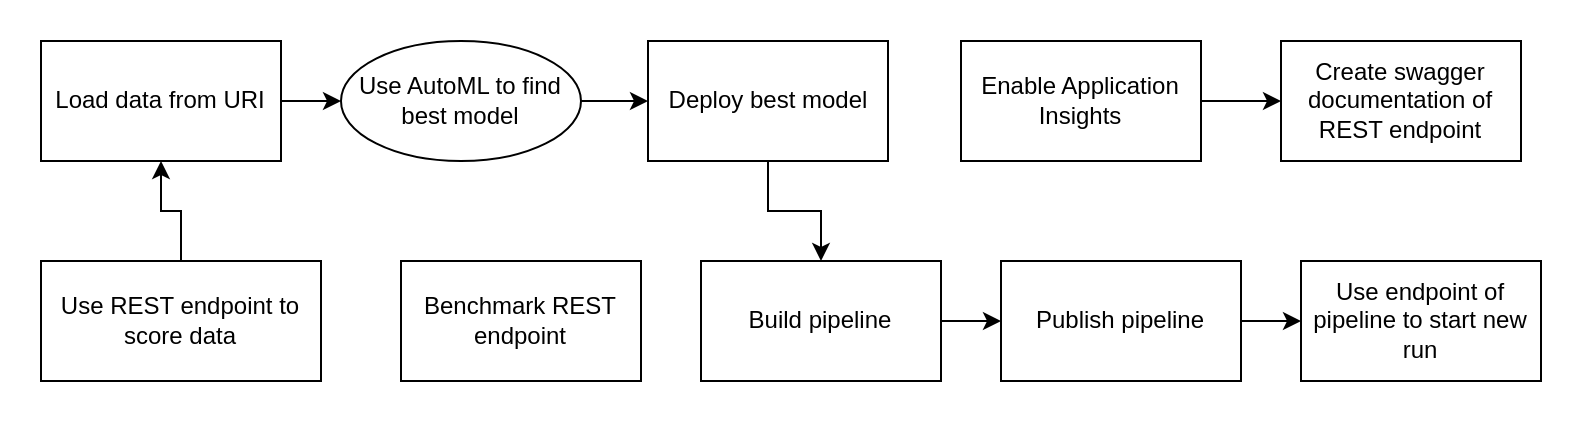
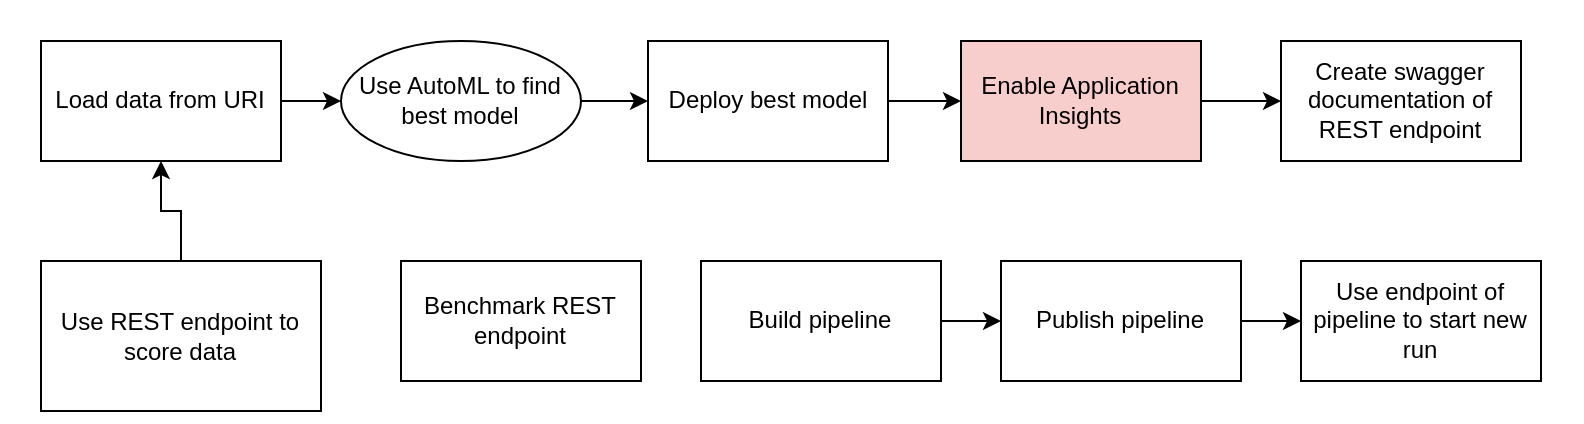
node "Enable Application Insights": fillcolor #ffffff -> #f8cecc
edge "Deploy best model" -> "Build pipeline": now "Deploy best model" -> "Enable Application Insights"
node "Use REST endpoint to score data": size 280x120 -> 280x150
